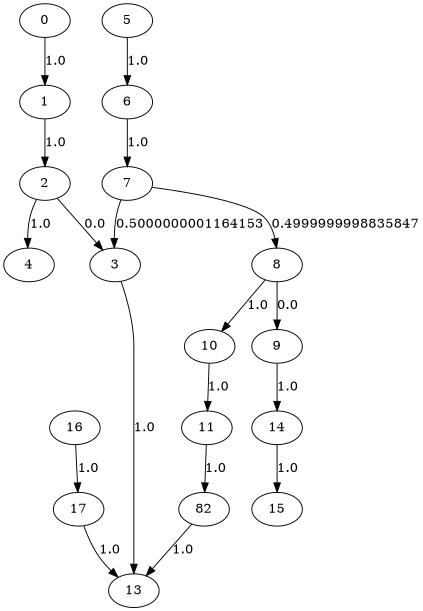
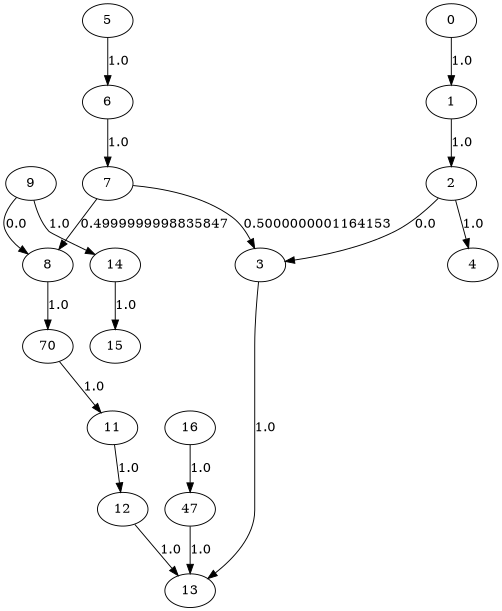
edge "8" -> "9": reversed
node "10": label "10" -> "70"
node "17": label "17" -> "47"
node "82": label "82" -> "12"
